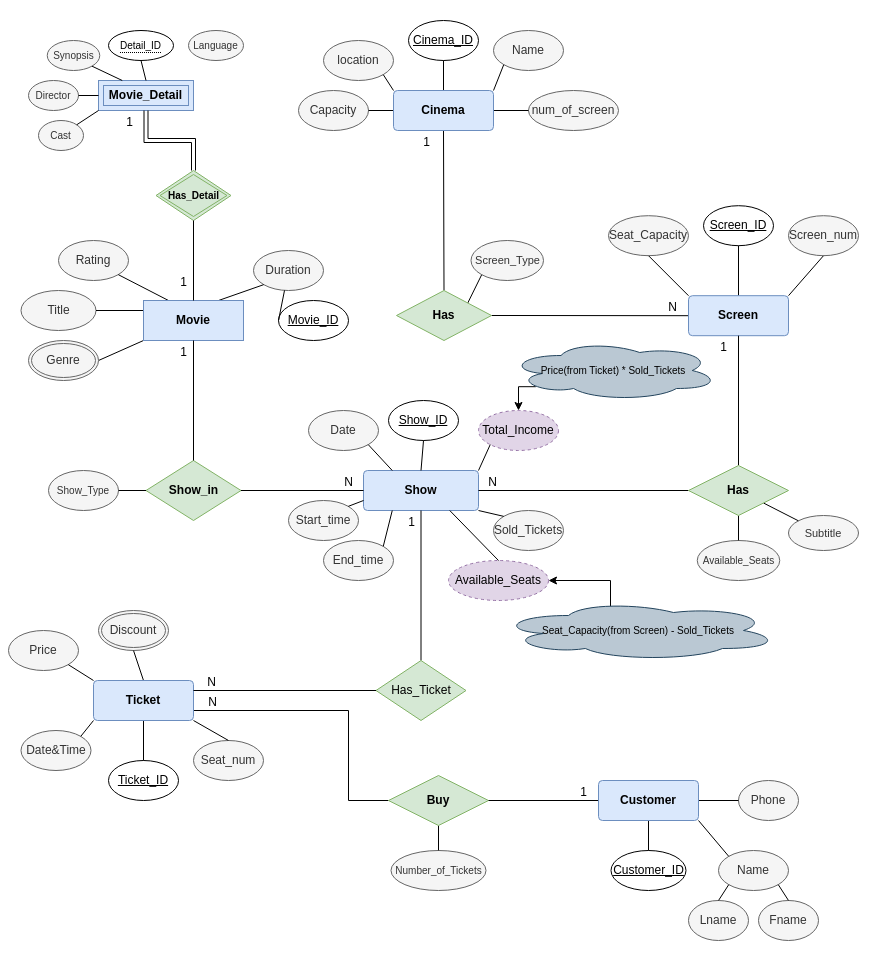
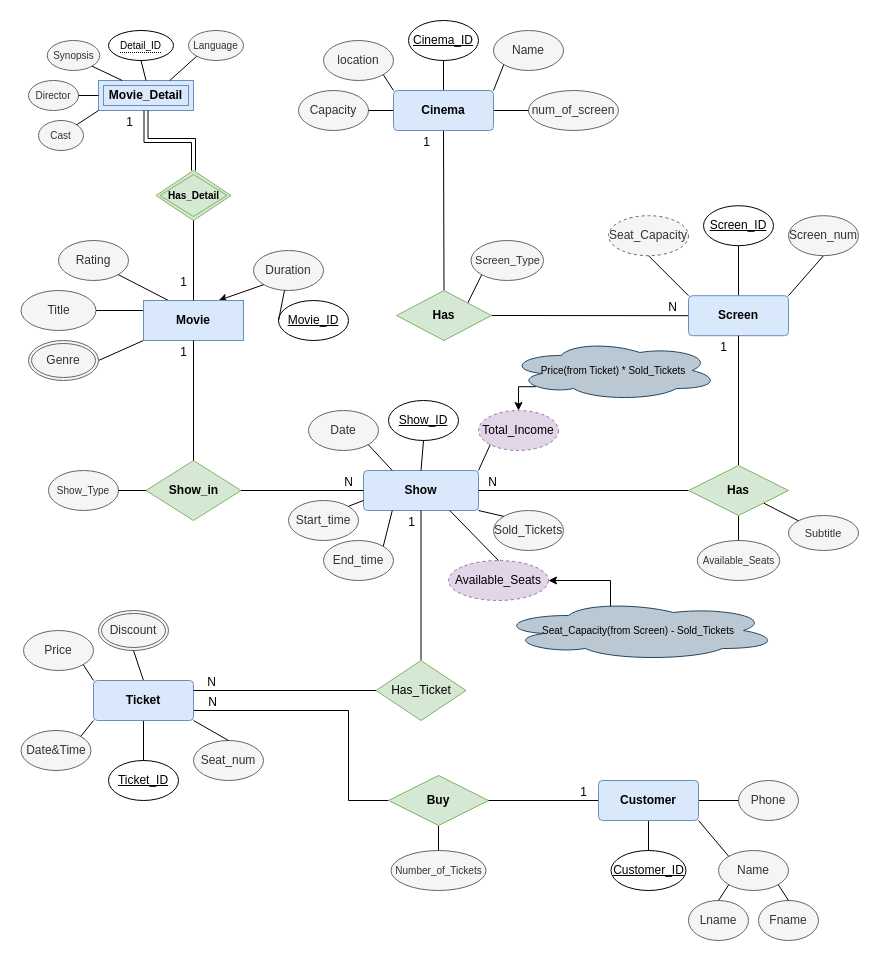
edge "Language" -- "Movie_Detail": added
node "Seat_Capacity": style solid -> dashed
edge "Duration" -- "Movie": arrowhead none -> classic
node "Price": moved (44, 651) -> (59, 651)
